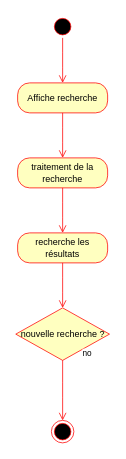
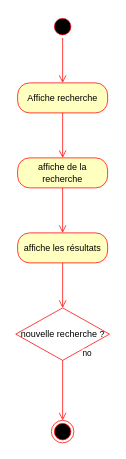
node "traitement de la recherche": label "traitement de la recherche" -> "affiche de la recherche"
node "recherche les résultats": label "recherche les résultats" -> "affiche les résultats"
node "nouvelle recherche ?": fillcolor #ffffc0 -> #ffffff
